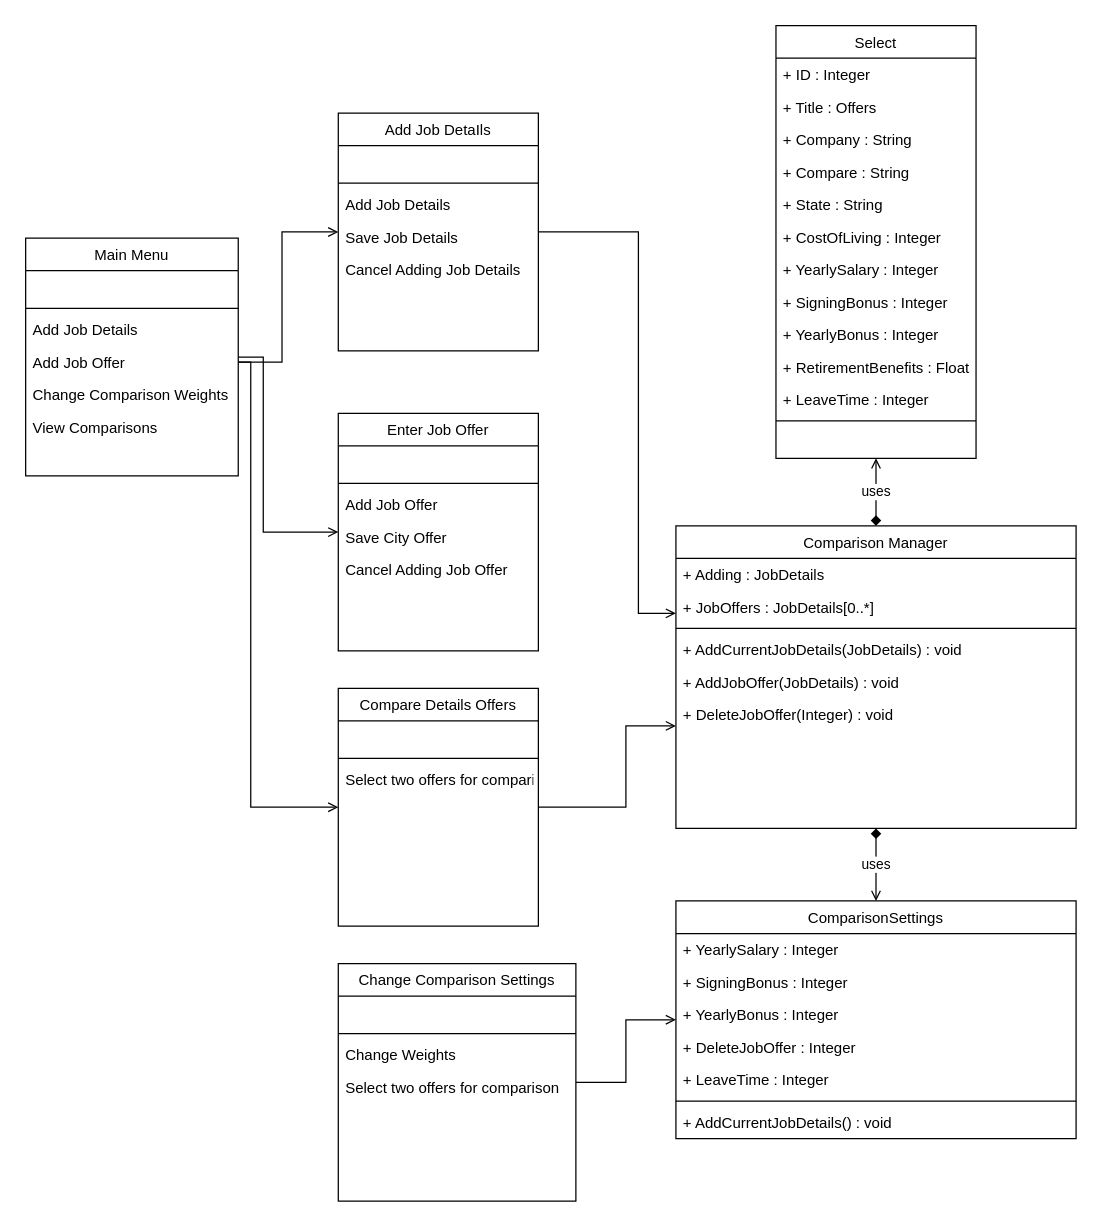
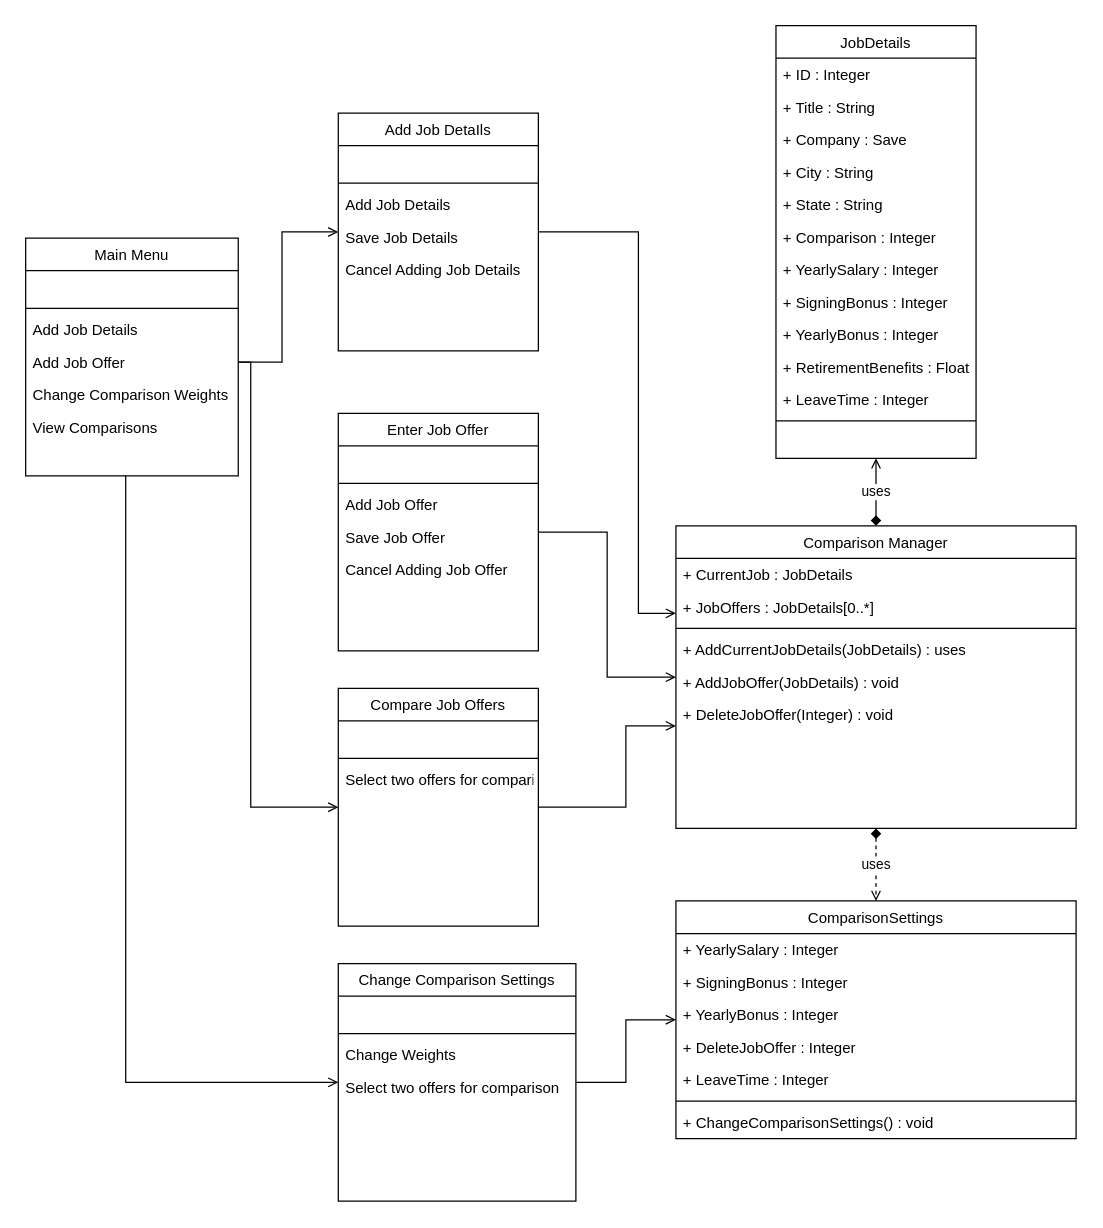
node "Select": label "Select" -> "JobDetails"
node "+ Title : Offers": label "+ Title : Offers" -> "+ Title : String"
node "+ Company : String": label "+ Company : String" -> "+ Company : Save"
node "+ Compare : String": label "+ Compare : String" -> "+ City : String"
node "+ CostOfLiving : Integer": label "+ CostOfLiving : Integer" -> "+ Comparison : Integer"
edge "Main Menu" -> "Enter Job Offer": removed
node "Save City Offer": label "Save City Offer" -> "Save Job Offer"
node "+ Adding : JobDetails": label "+ Adding : JobDetails" -> "+ CurrentJob : JobDetails"
edge "Enter Job Offer" -> "Comparison Manager": added
node "+ AddCurrentJobDetails(JobDetails) : void": label "+ AddCurrentJobDetails(JobDetails) : void" -> "+ AddCurrentJobDetails(JobDetails) : uses"
node "Compare Details Offers": label "Compare Details Offers" -> "Compare Job Offers"
edge "Main Menu" -> "Change Comparison Settings": added
edge "Comparison Manager" -- "ComparisonSettings": style solid -> dashed
node "+ AddCurrentJobDetails() : void": label "+ AddCurrentJobDetails() : void" -> "+ ChangeComparisonSettings() : void"
